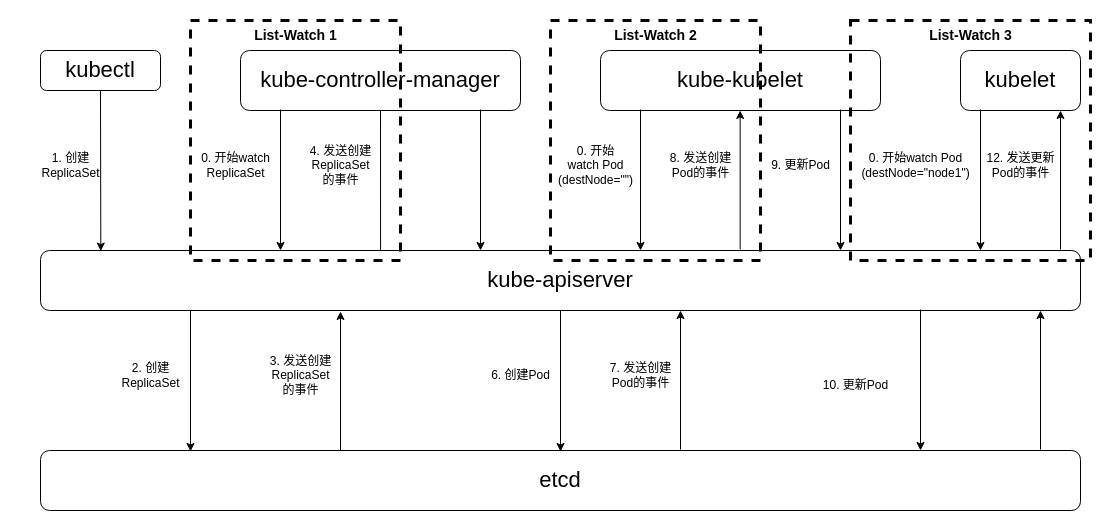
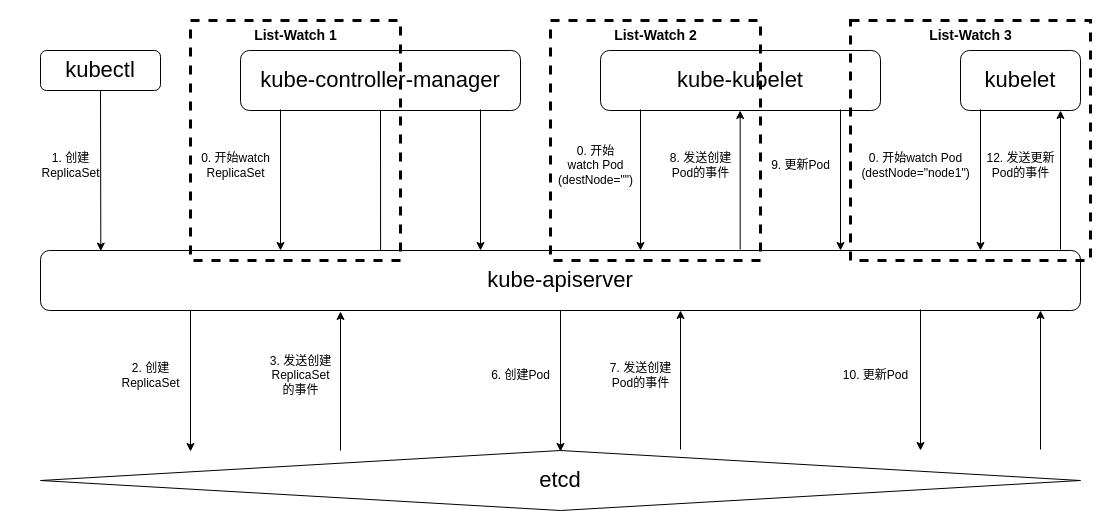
node "4. 发送创建 ReplicaSet 的事件": removed
node "10. 更新Pod": moved (856, 386) -> (876, 376)
node "etcd": shape rounded rectangle -> diamond
